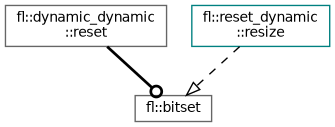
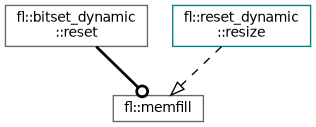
node "fl::dynamic_dynamic ::reset": label "fl::dynamic_dynamic ::reset" -> "fl::bitset_dynamic ::reset"
node "fl::bitset": label "fl::bitset" -> "fl::memfill"
